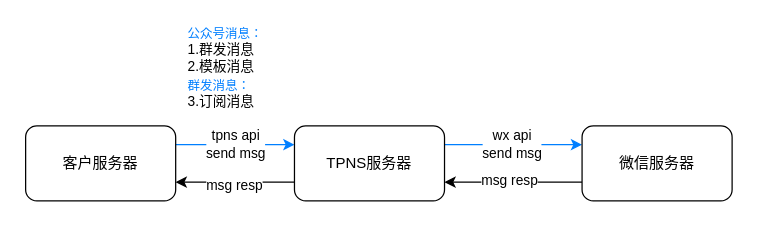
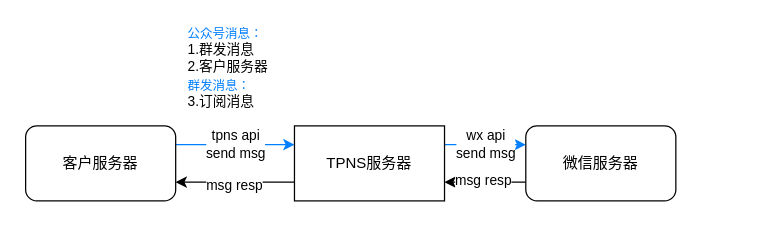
node "公众号消息： 1.群发消息 2.模板消息": label "公众号消息： 1.群发消息 2.模板消息" -> "公众号消息： 1.群发消息 2.客户服务器"
node "TPNS服务器": shape rounded rectangle -> rectangle
node "微信服务器": moved (657, 163) -> (601, 163)
